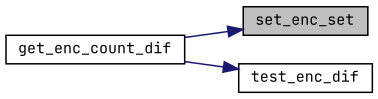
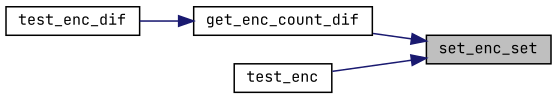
edge "get_enc_count_dif" -> "test_enc_dif": reversed
node "test_enc": added
